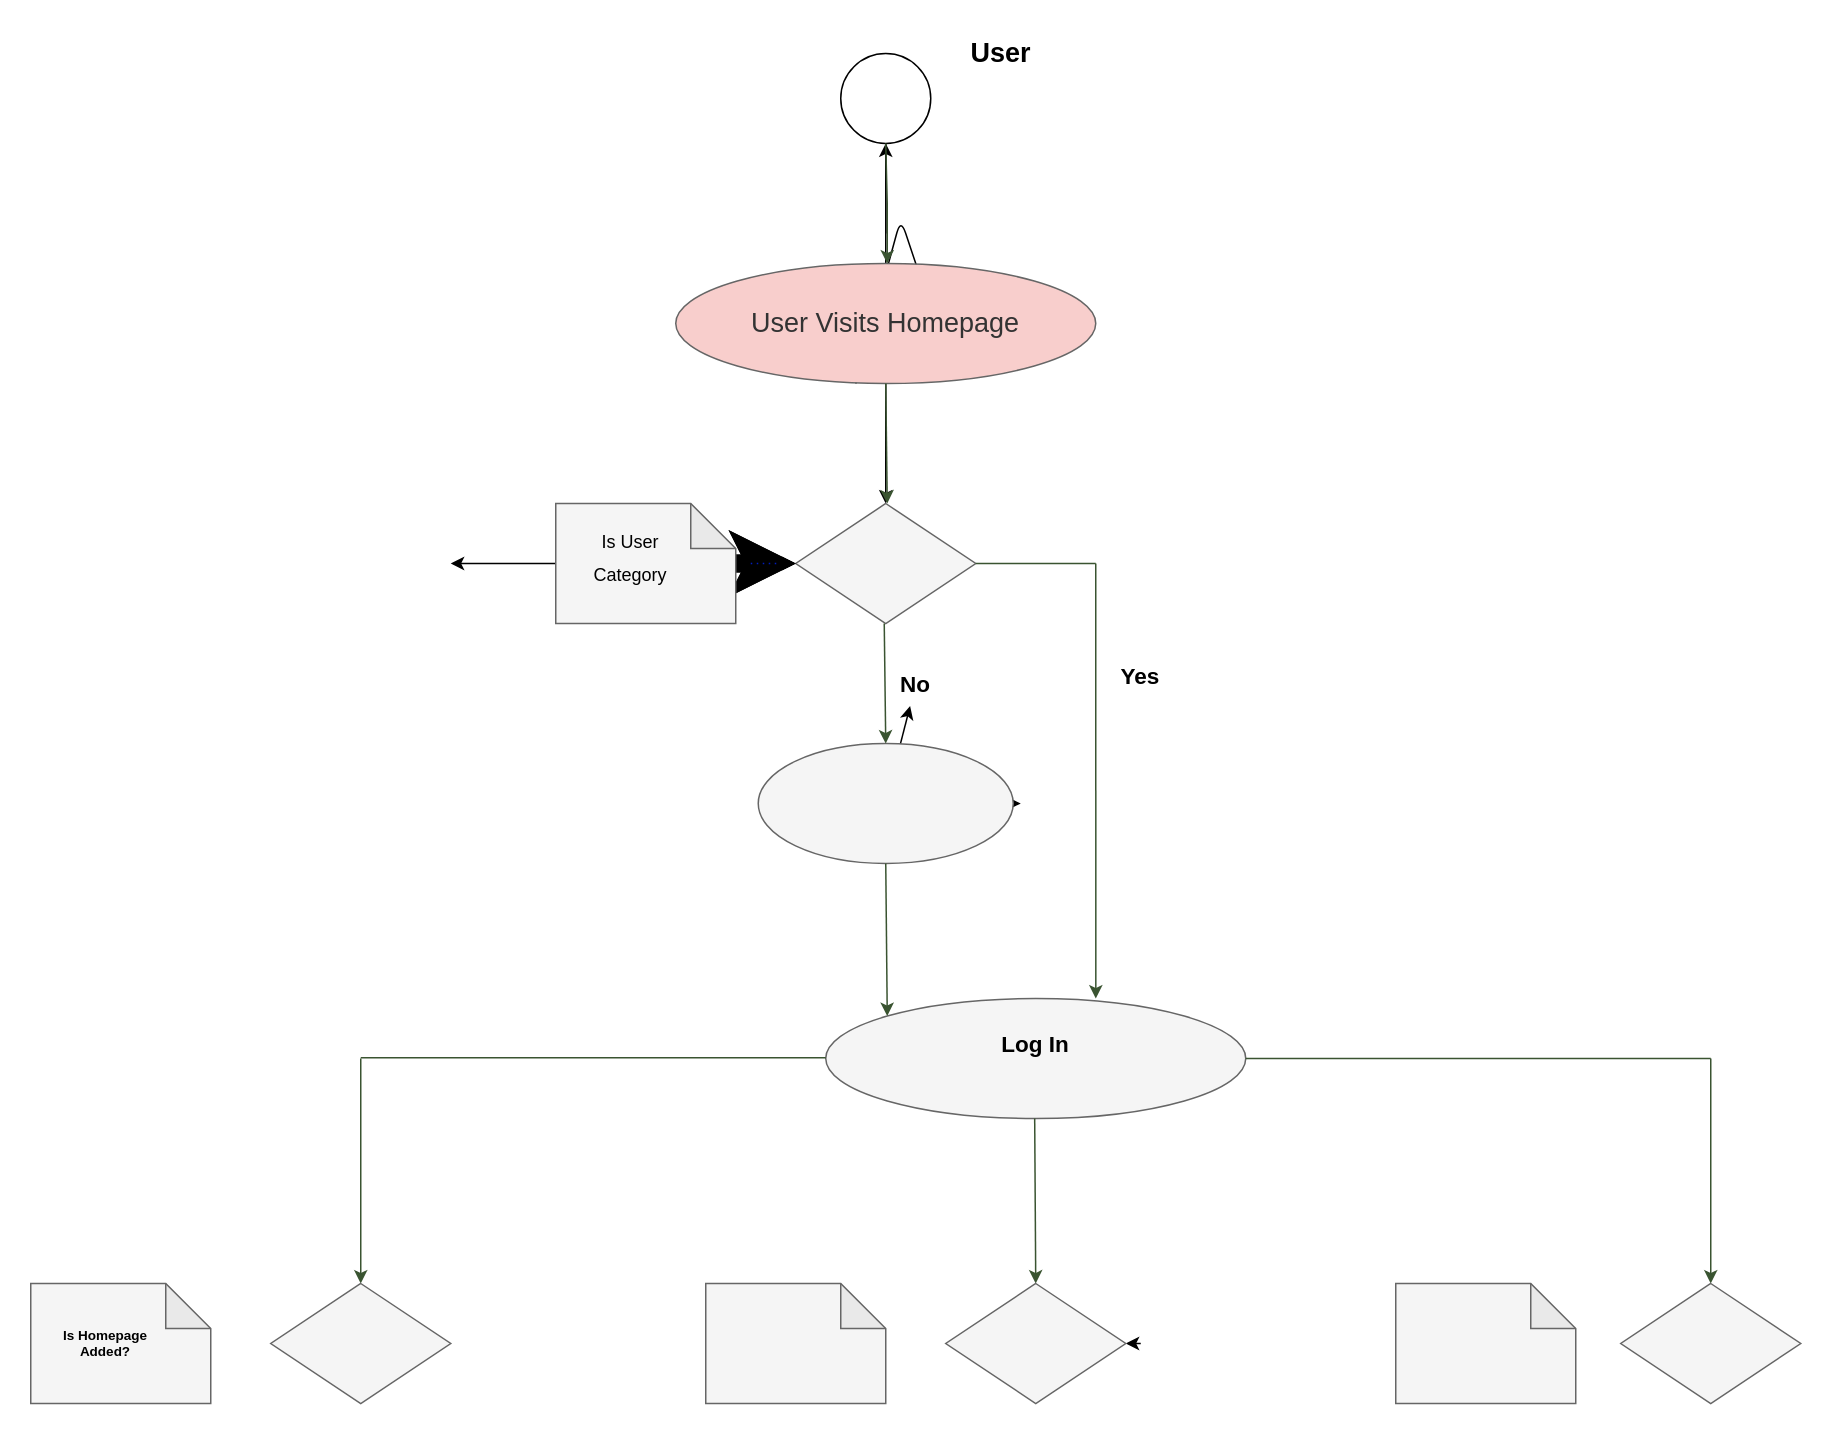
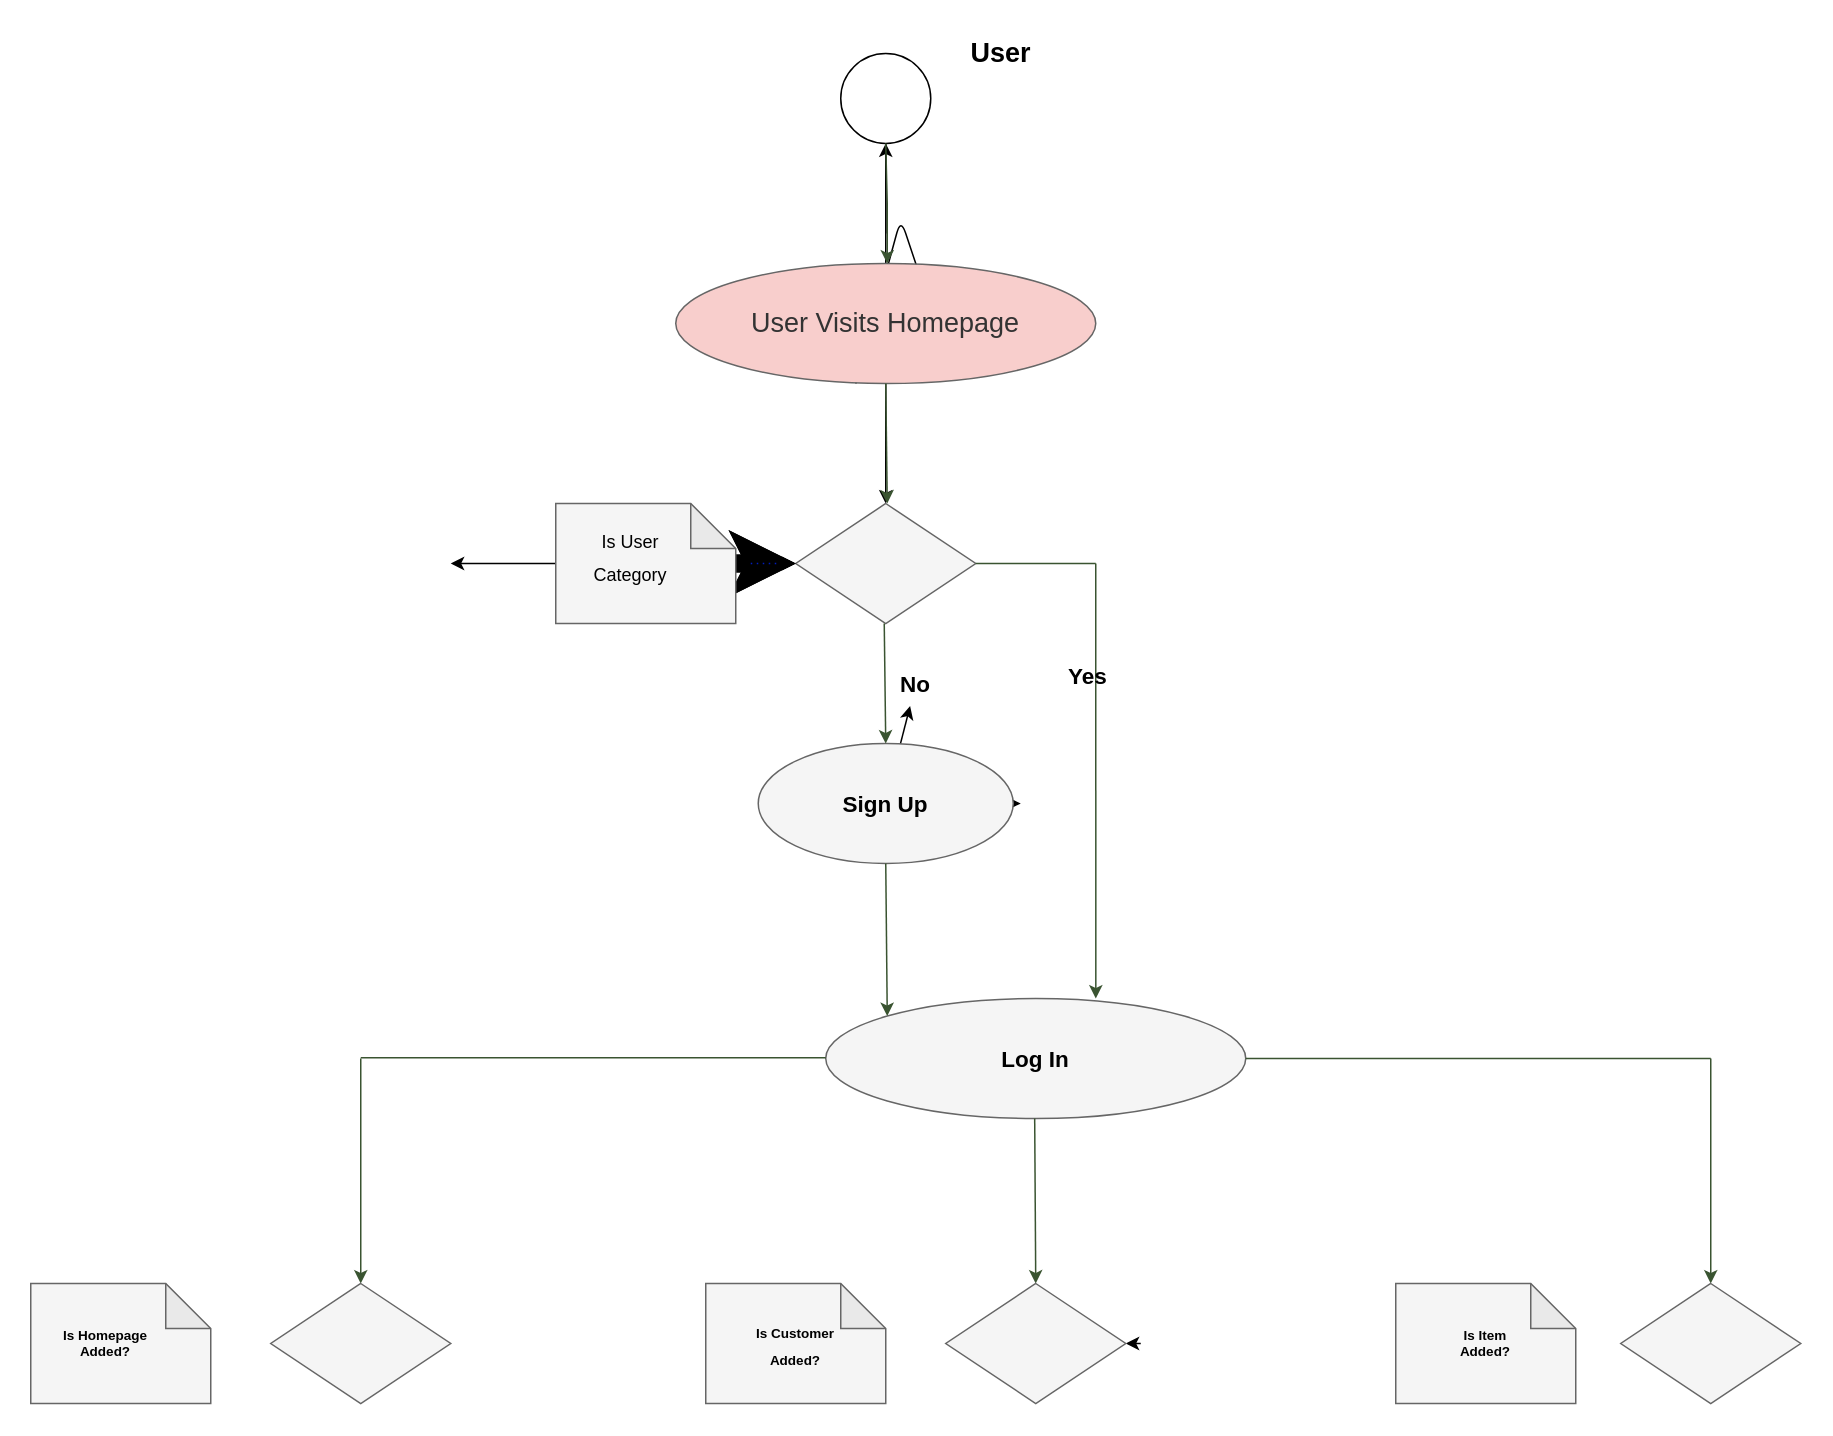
node "Yes": moved (1141, 676) -> (1088, 676)
node "Sign Up": added
node "Log In": moved (1036, 1043) -> (1036, 1058)
node "Is Customer Added?": added
node "Is Item Added?": added
